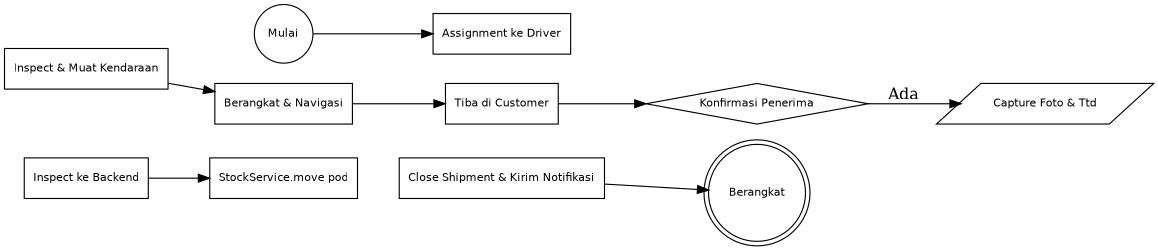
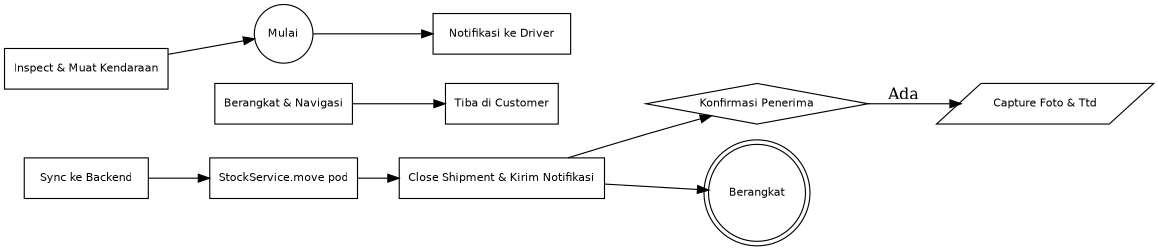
node "Assignment ke Driver": label "Assignment ke Driver" -> "Notifikasi ke Driver"
edge "Inspect & Muat Kendaraan" -> "Berangkat & Navigasi": now "Inspect & Muat Kendaraan" -> "Mulai"
edge "Tiba di Customer" -> "Konfirmasi Penerima": now "Close Shipment & Kirim Notifikasi" -> "Konfirmasi Penerima"
node "Inspect ke Backend": label "Inspect ke Backend" -> "Sync ke Backend"
edge "StockService.move pod" -> "Close Shipment & Kirim Notifikasi": added
